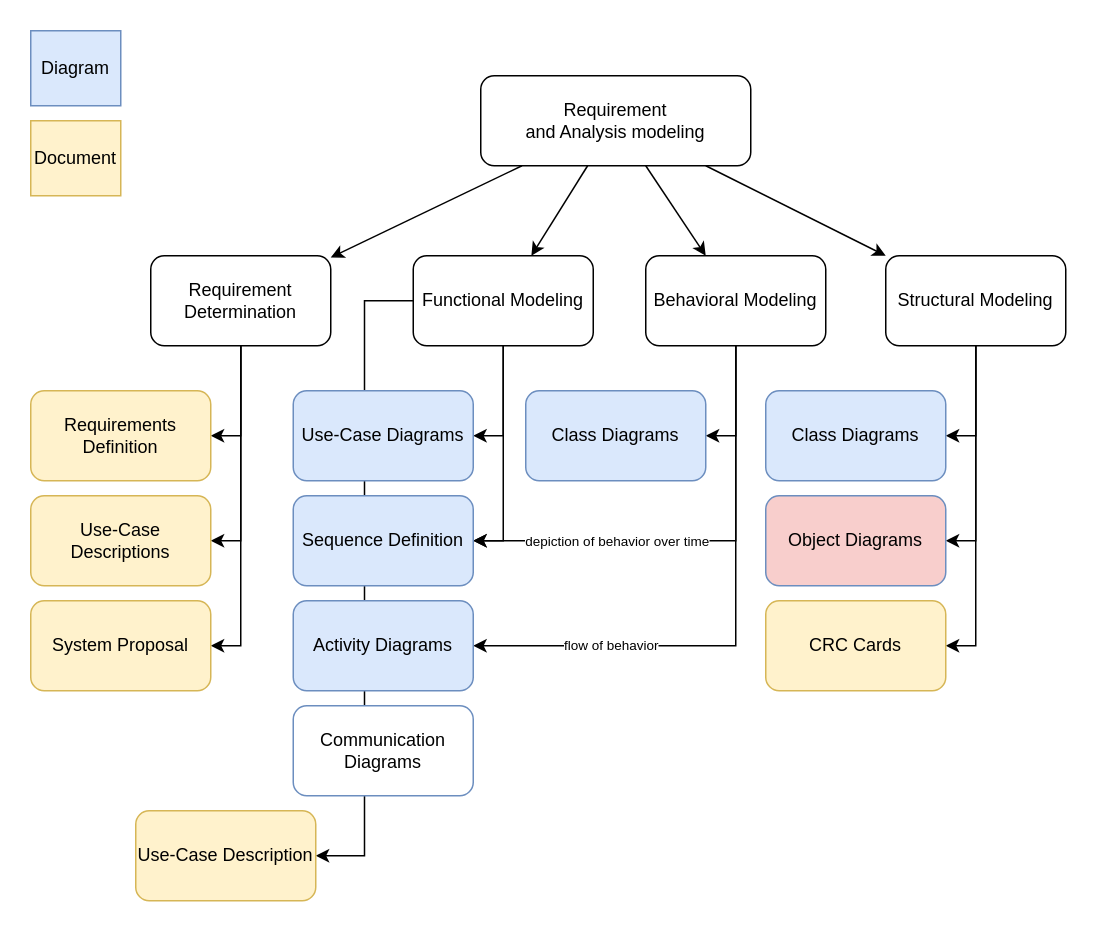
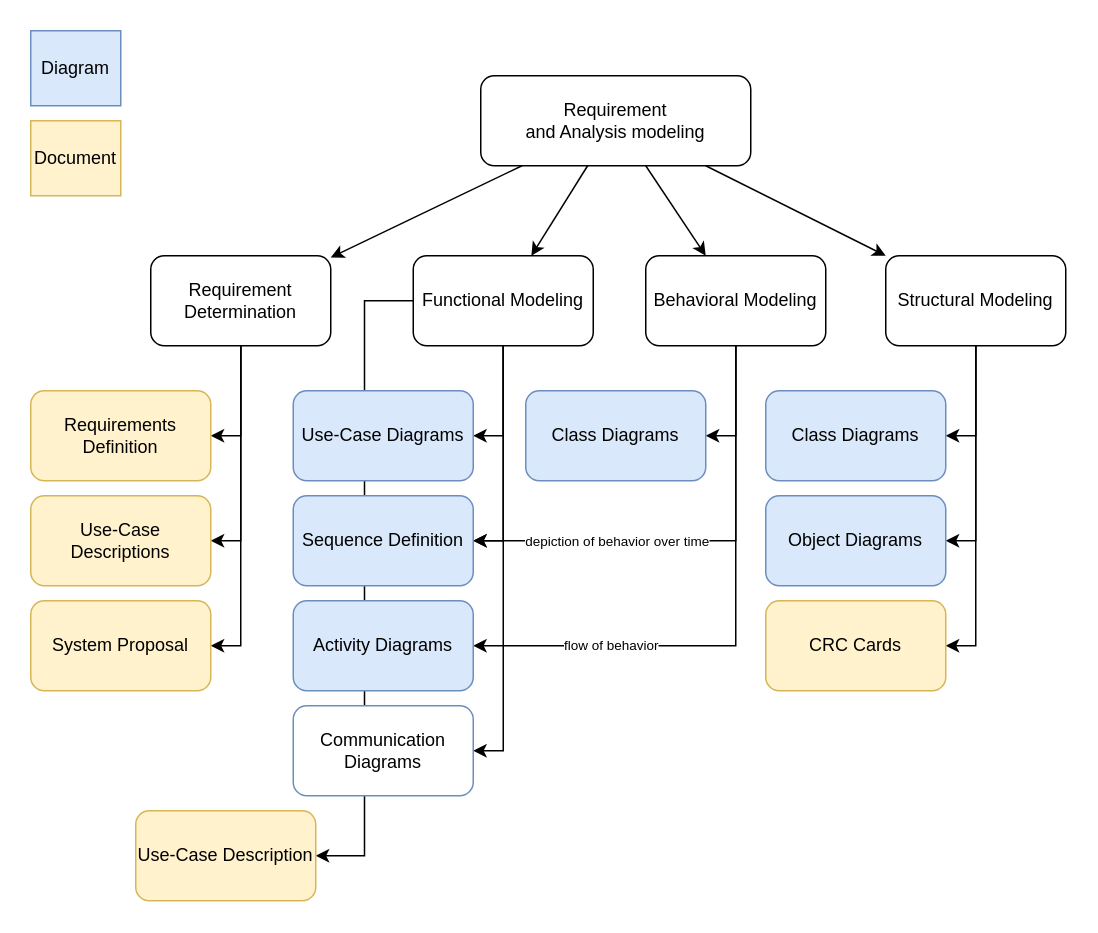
node "Object Diagrams": fillcolor #f8cecc -> #dae8fc
edge "Functional Modeling" -> "Communication Diagrams": added
